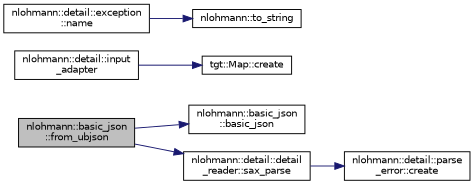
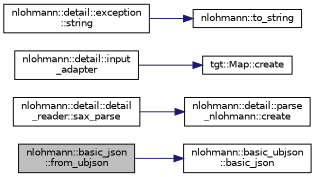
node "nlohmann::detail::exception ::name": label "nlohmann::detail::exception ::name" -> "nlohmann::detail::exception ::string"
node "nlohmann::basic_json ::basic_json": label "nlohmann::basic_json ::basic_json" -> "nlohmann::basic_ubjson ::basic_json"
edge "nlohmann::basic_json ::from_ubjson" -> "nlohmann::detail::detail _reader::sax_parse": removed
node "nlohmann::detail::parse _error::create": label "nlohmann::detail::parse _error::create" -> "nlohmann::detail::parse _nlohmann::create"
